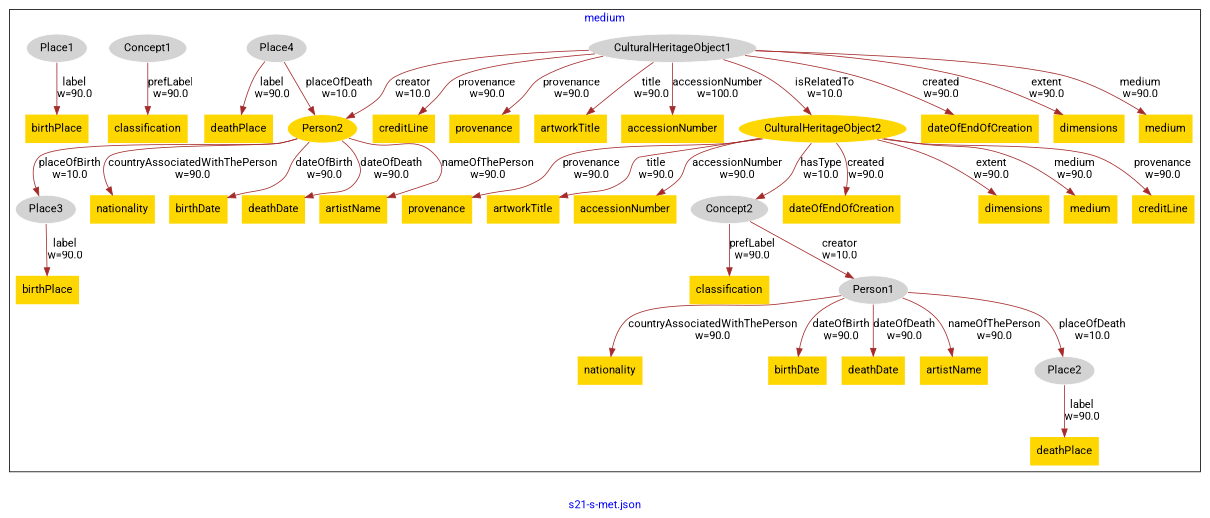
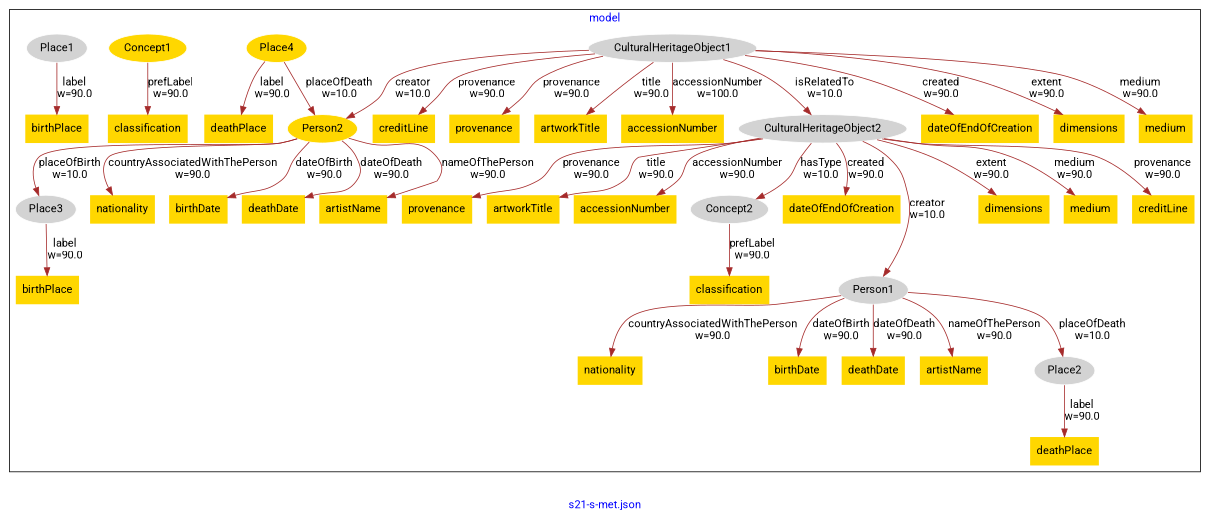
cluster "medium": label "medium" -> "model"
node "Concept1": fillcolor lightgray -> gold
node "Place4": fillcolor lightgray -> gold
node "CulturalHeritageObject2": fillcolor gold -> lightgray
edge "Concept2" -> "Person1": now "CulturalHeritageObject2" -> "Person1"
